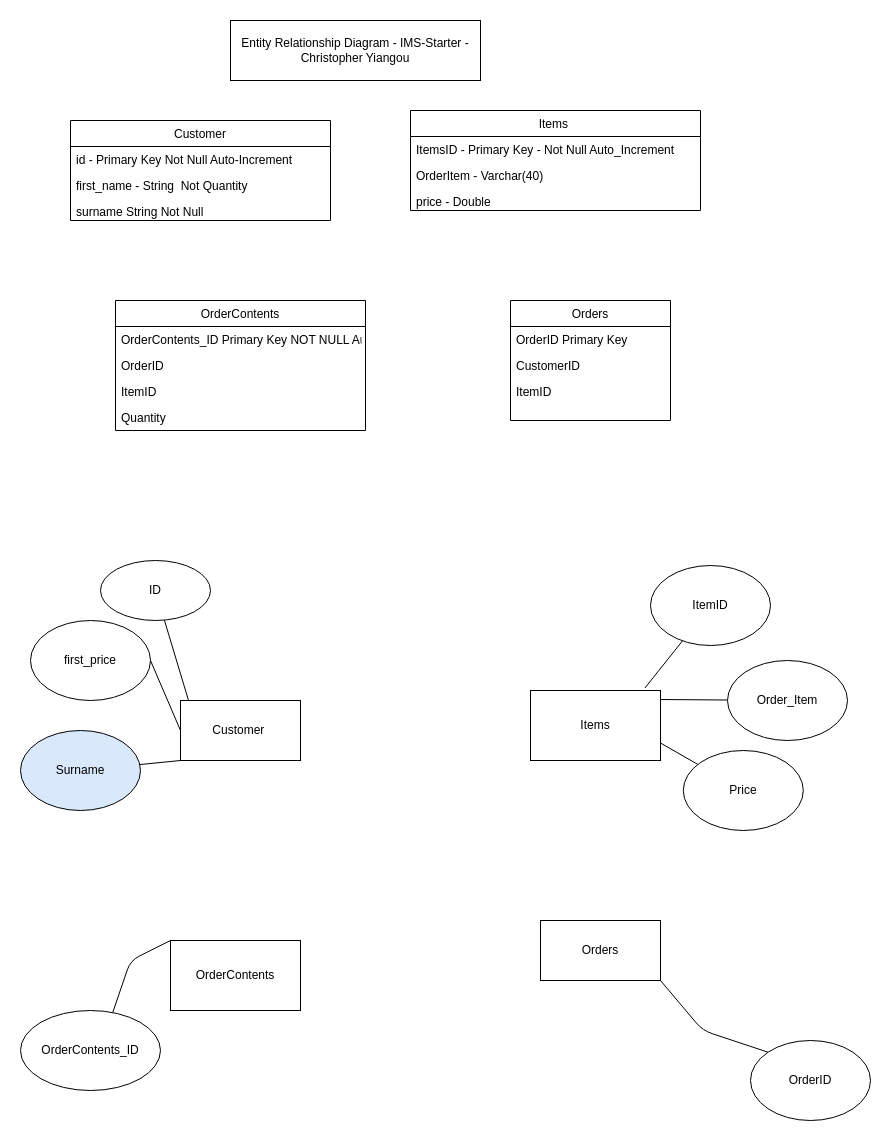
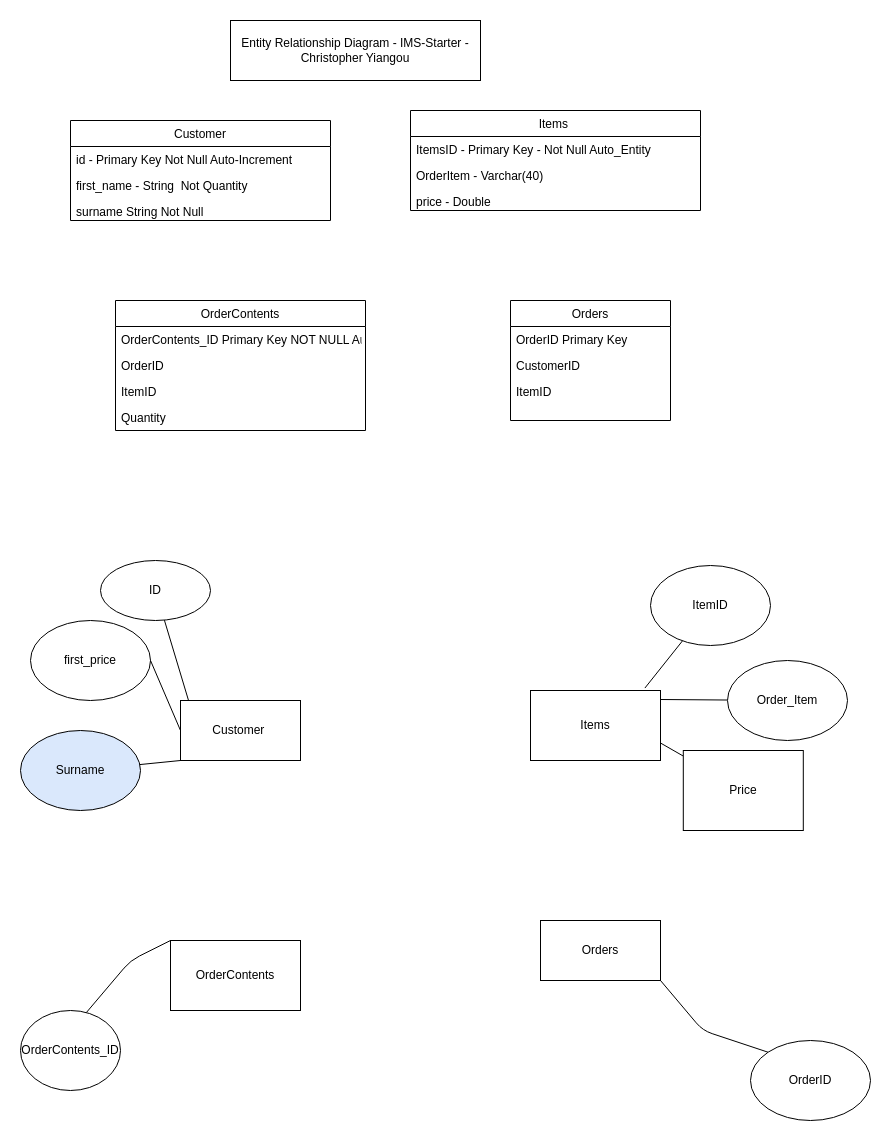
node "ItemsID - Primary Key - Not Null Auto_Increment": label "ItemsID - Primary Key - Not Null Auto_Increment" -> "ItemsID - Primary Key - Not Null Auto_Entity"
node "Price": shape ellipse -> rectangle
node "OrderContents_ID": size 140x80 -> 100x80
